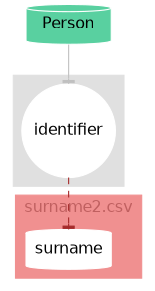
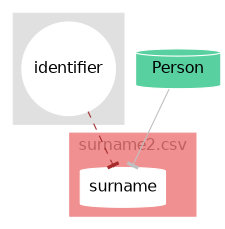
edge "Person" -> "identifier": now "Person" -> "surname"
